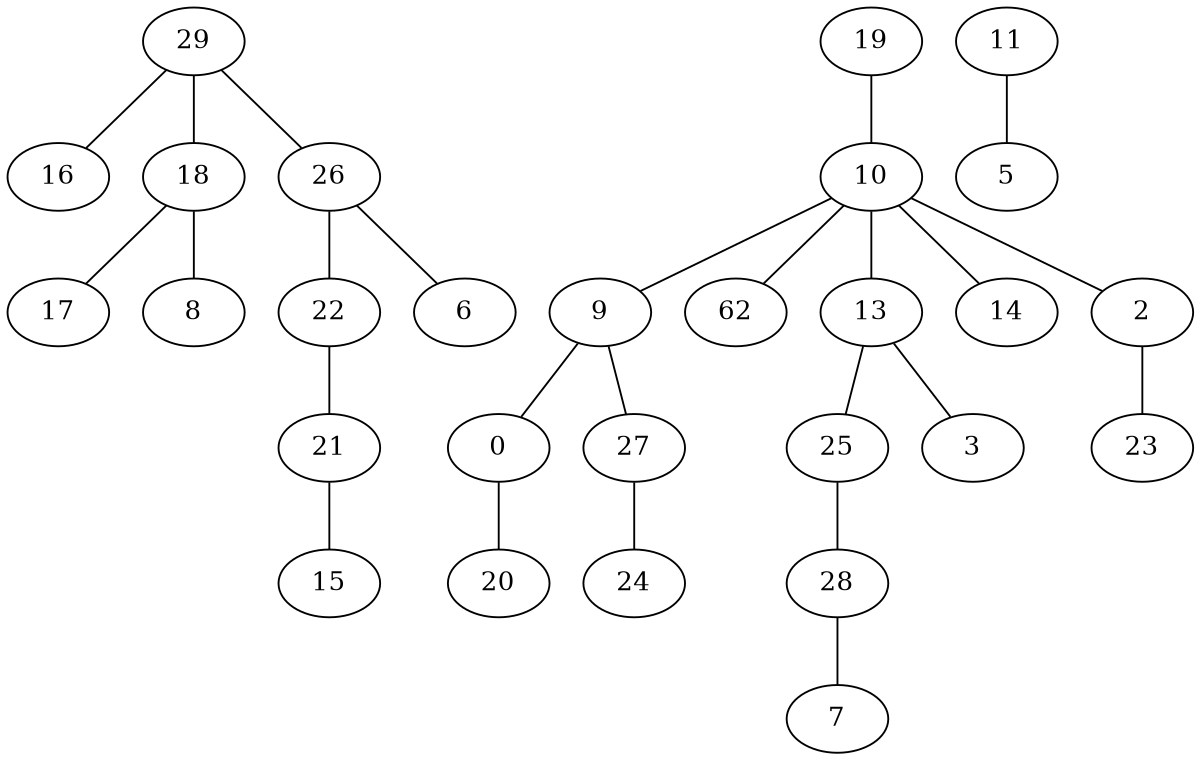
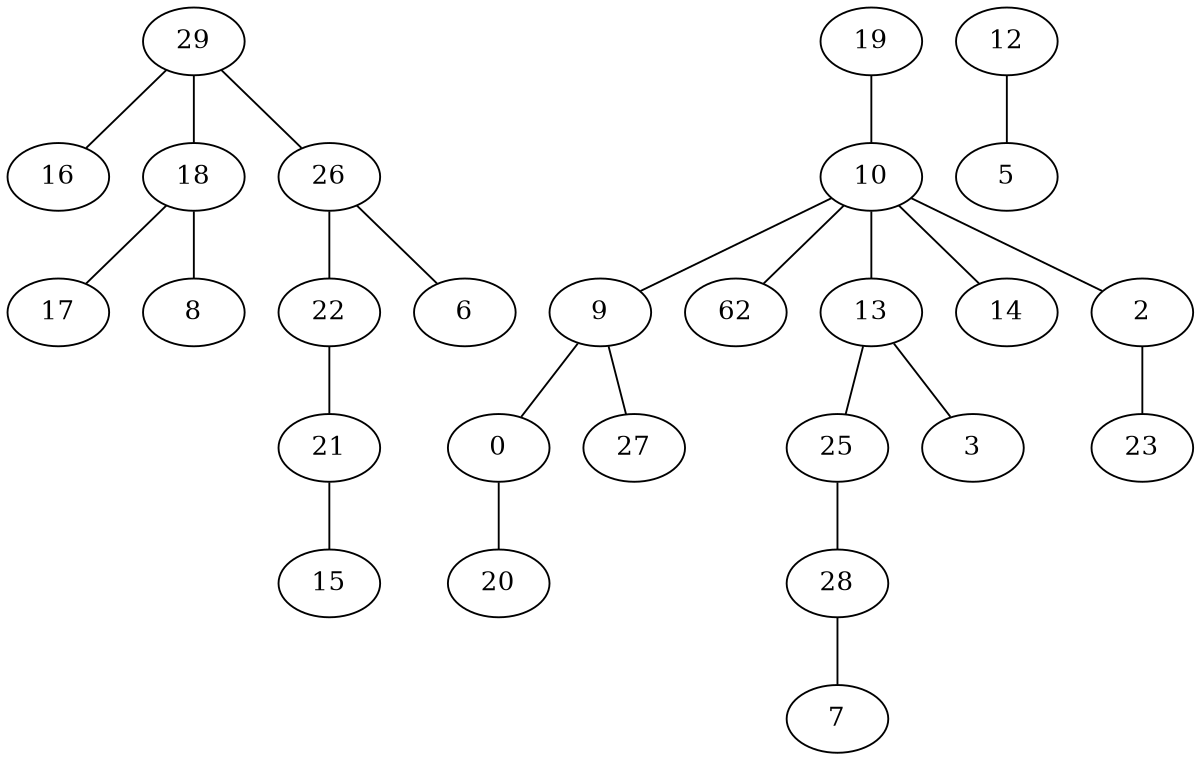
node "11": label "11" -> "12"
node "24": removed
